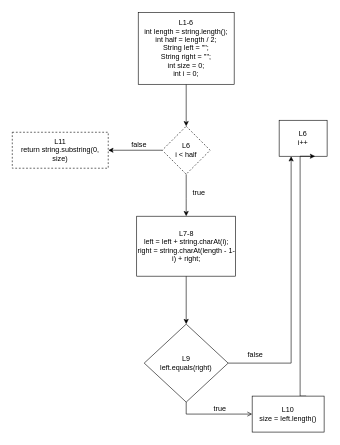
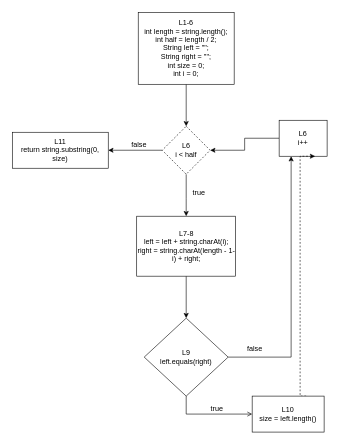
edge "L6 i++" -> "L6 i < half": added
node "L11 return string.substring(0, size)": style dashed -> solid
edge "L10 size = left.length()" -> "L6 i++": style solid -> dashed
node "L9 left.equals(right)": moved (186, 363) -> (186, 357)
